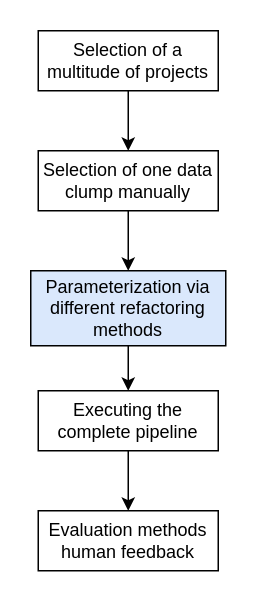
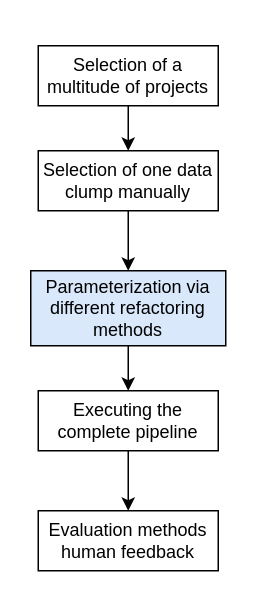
node "Selection of a multitude of projects": moved (128, 61) -> (128, 76)
